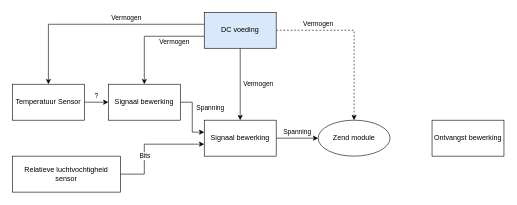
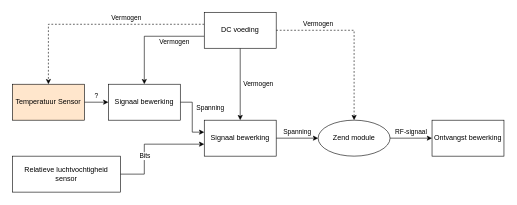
edge "DC voeding" -> "Temperatuur Sensor": style solid -> dashed
node "DC voeding": fillcolor #dae8fc -> #ffffff
node "Temperatuur Sensor": fillcolor #ffffff -> #ffe6cc
edge "Zend module" -> "Ontvangst bewerking": added, label "RF-signaal"
